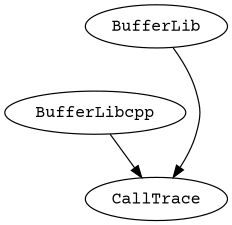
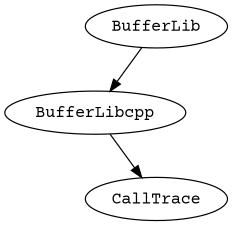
edge "BufferLib" -> "CallTrace": now "BufferLib" -> "BufferLibcpp"
